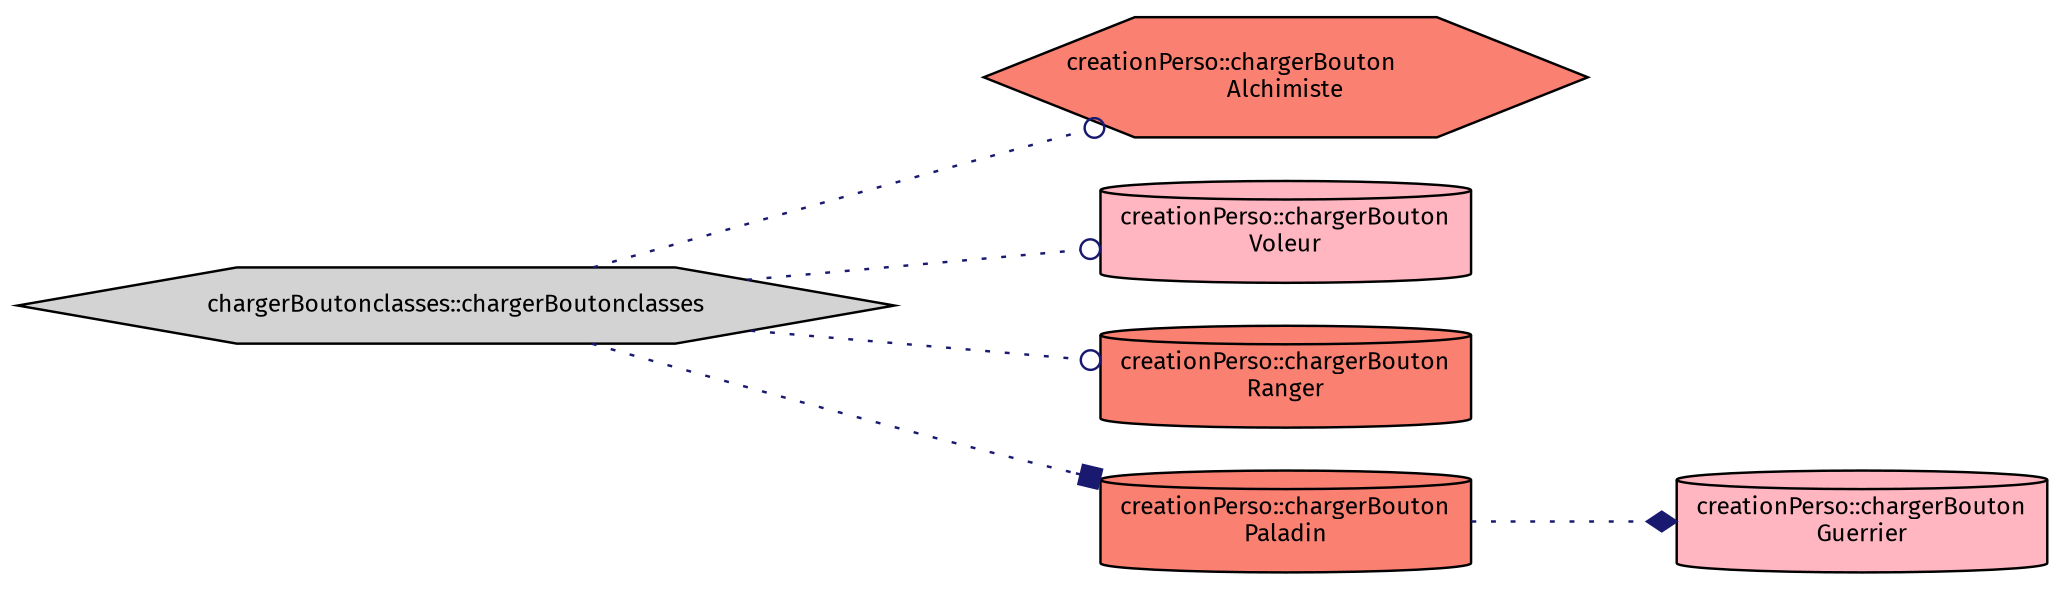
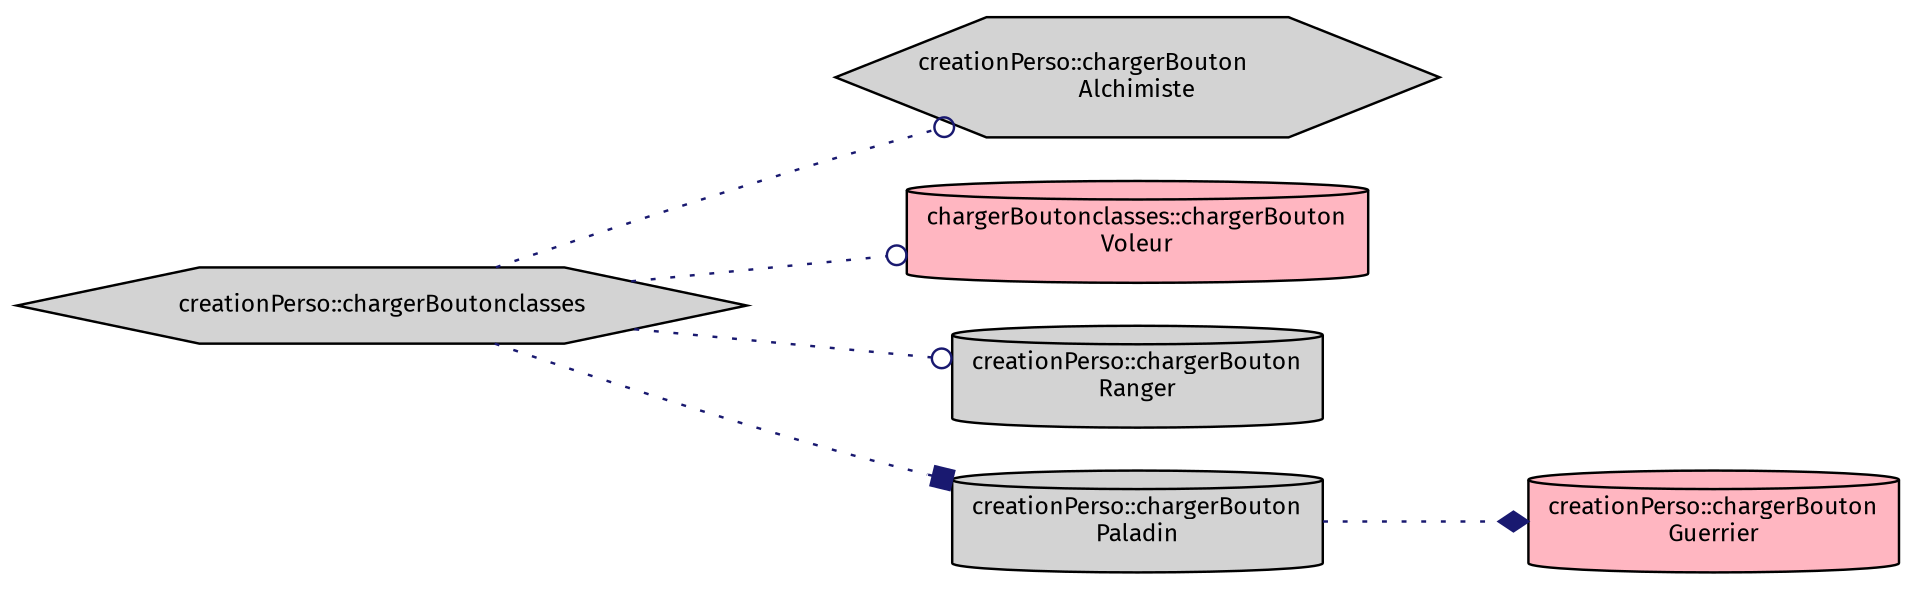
node "creationPerso::chargerBouton Alchimiste": fillcolor salmon -> lightgrey
node "creationPerso::chargerBouton Voleur": label "creationPerso::chargerBouton Voleur" -> "chargerBoutonclasses::chargerBouton Voleur"
node "chargerBoutonclasses::chargerBoutonclasses": label "chargerBoutonclasses::chargerBoutonclasses" -> "creationPerso::chargerBoutonclasses"
node "creationPerso::chargerBouton Ranger": fillcolor salmon -> lightgrey
node "creationPerso::chargerBouton Paladin": fillcolor salmon -> lightgrey
